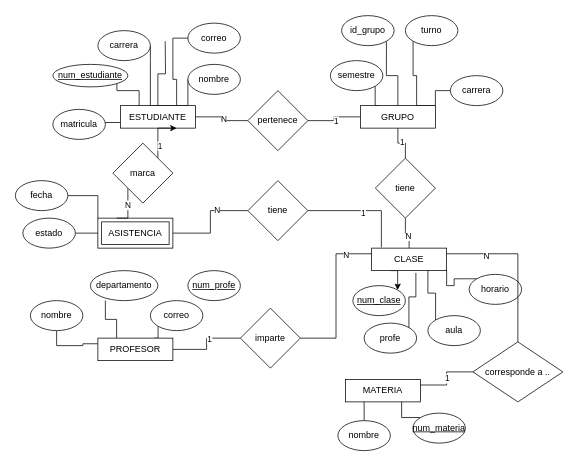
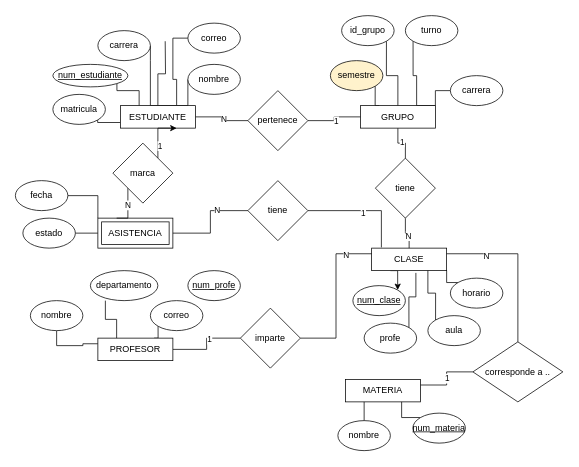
node "semestre": fillcolor #ffffff -> #fff2cc
node "matricula": moved (79, 124) -> (79, 109)
node "horario": moved (495, 289) -> (477, 293)
